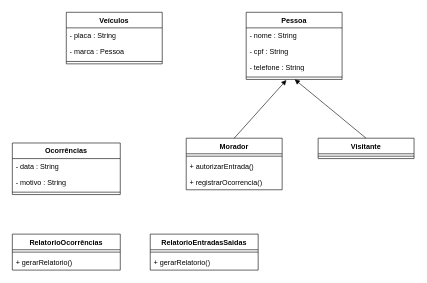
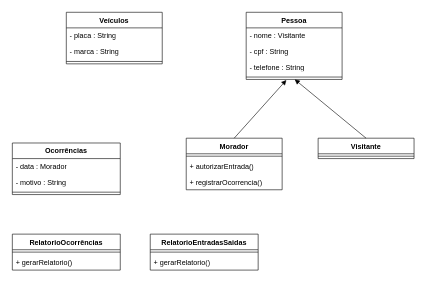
node "- nome : String": label "- nome : String" -> "- nome : Visitante"
node "- marca : Pessoa": label "- marca : Pessoa" -> "- marca : String"
node "- data : String": label "- data : String" -> "- data : Morador"
